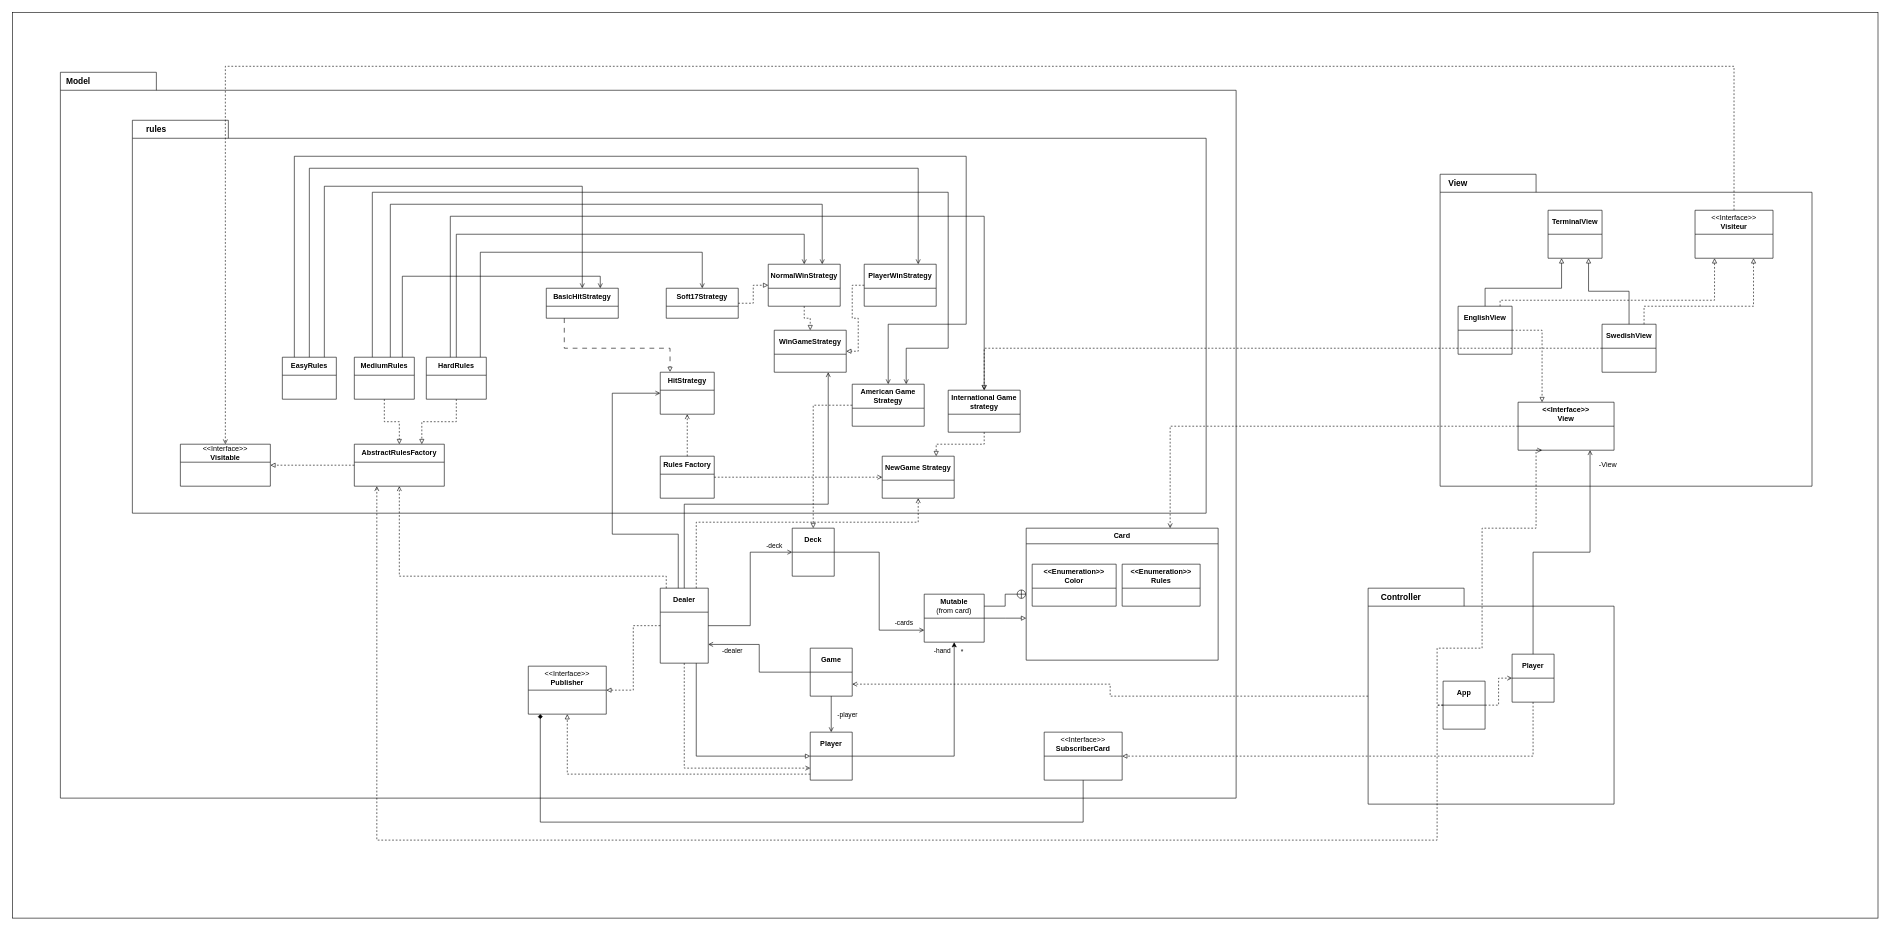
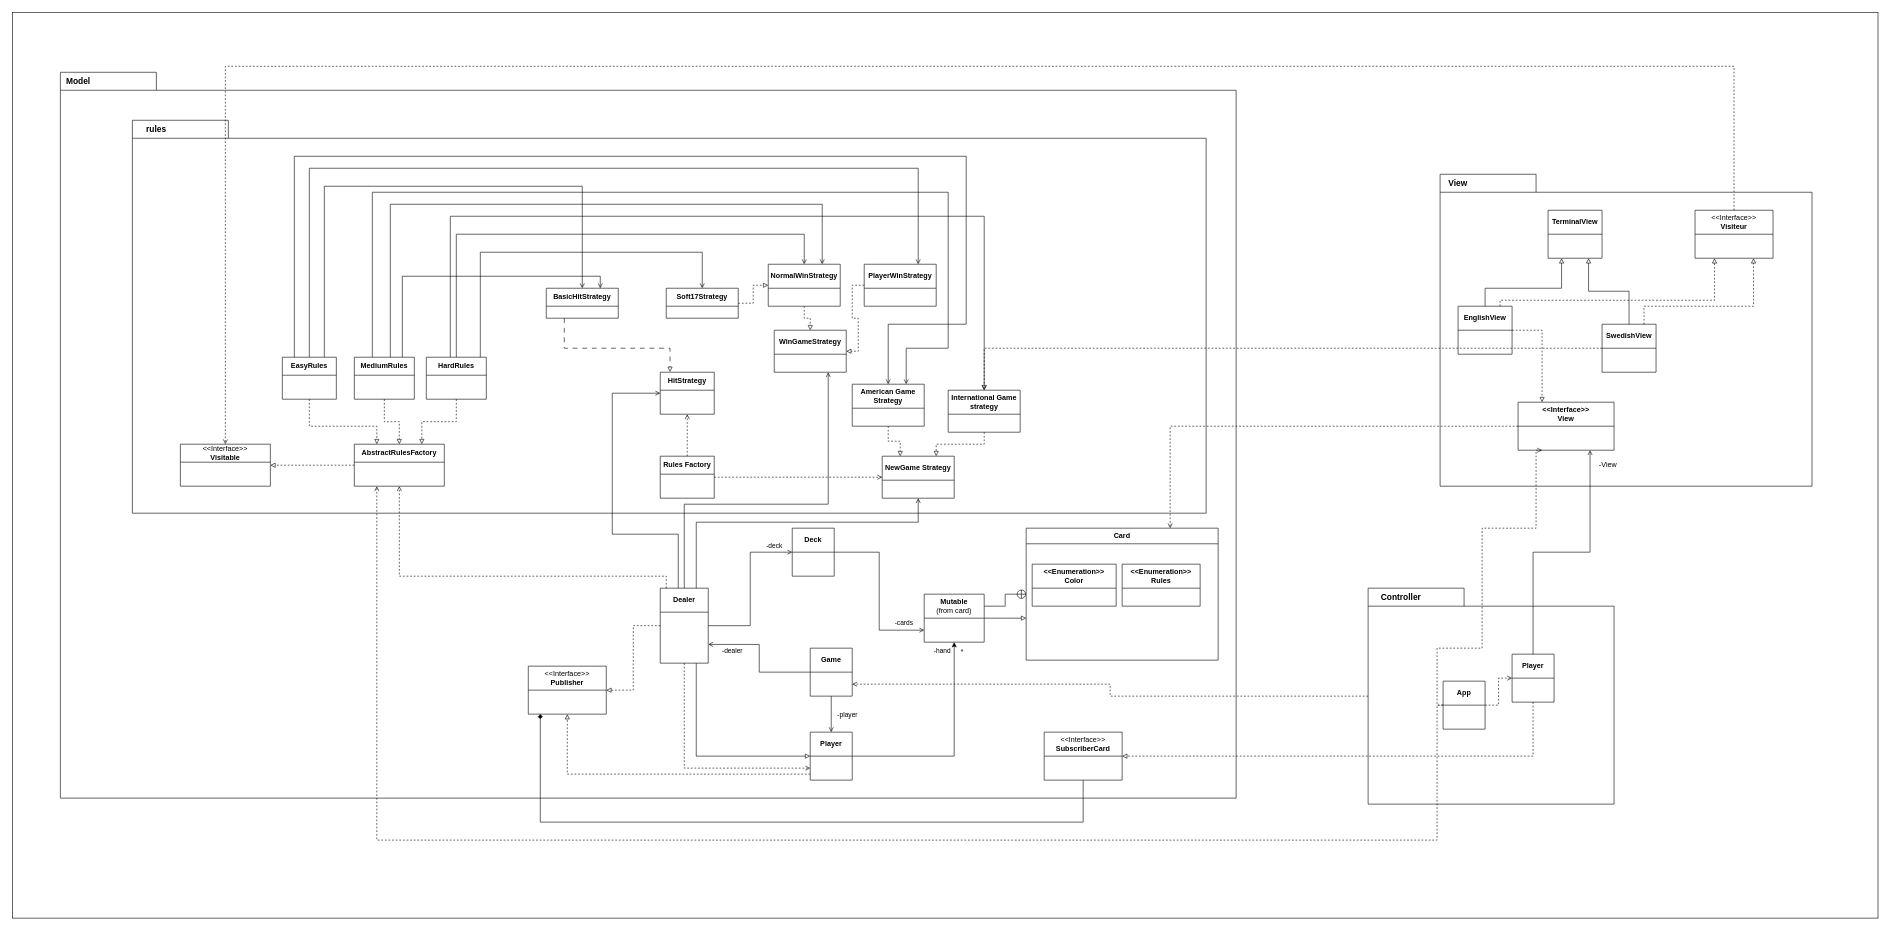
edge "EasyRules" -> "AbstractRulesFactory": added
edge "American Game Strategy" -> "Deck": now "American Game Strategy" -> "NewGame Strategy"
edge "Dealer" -> "NewGame Strategy": style dashed -> solid
